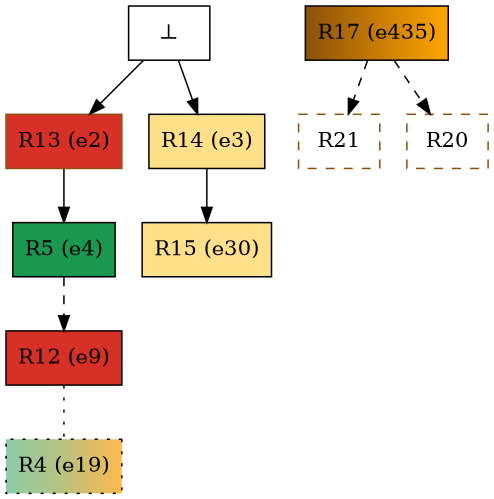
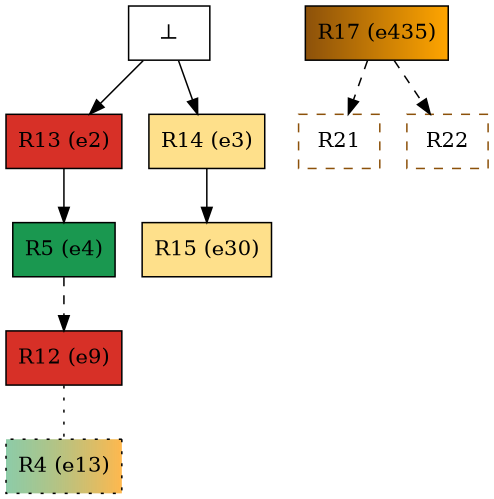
node "R13 (e2)": color #8c510a -> black
node "R20": label "R20" -> "R22"
node "R4 (e19)": label "R4 (e19)" -> "R4 (e13)"
